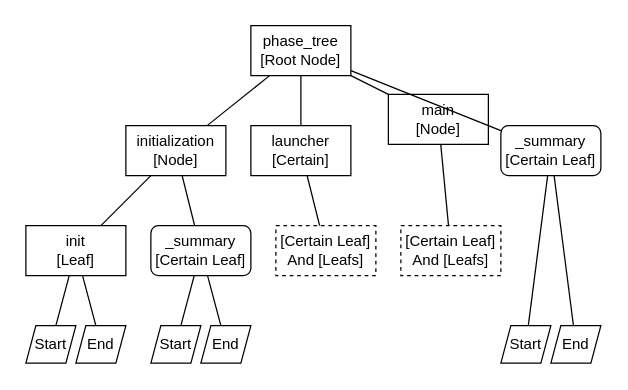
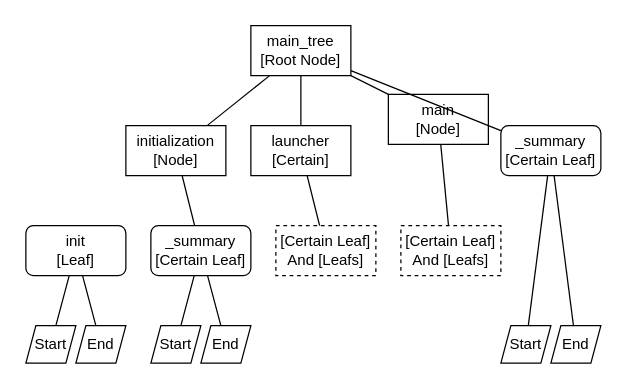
node "phase_tree [Root Node]": label "phase_tree [Root Node]" -> "main_tree [Root Node]"
edge "initialization [Node]" -- "init [Leaf]": removed
node "init [Leaf]": shape rectangle -> rounded rectangle
